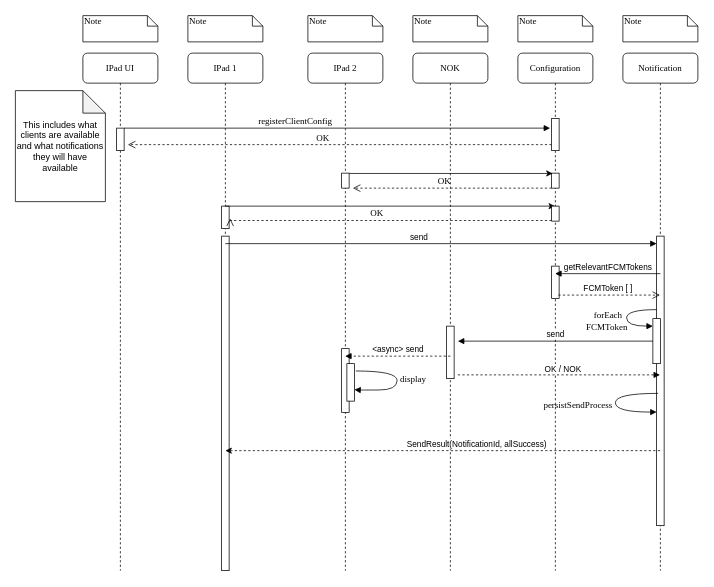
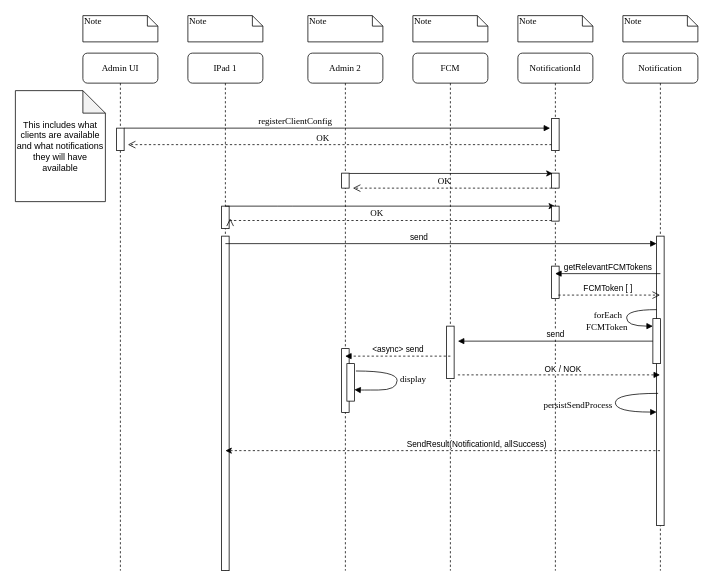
node "IPad UI": label "IPad UI" -> "Admin UI"
node "IPad 2": label "IPad 2" -> "Admin 2"
node "NOK": label "NOK" -> "FCM"
node "Configuration": label "Configuration" -> "NotificationId"
